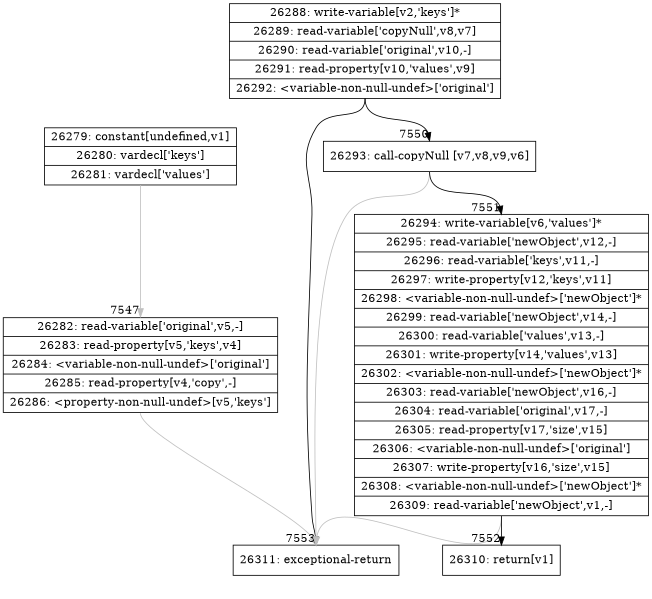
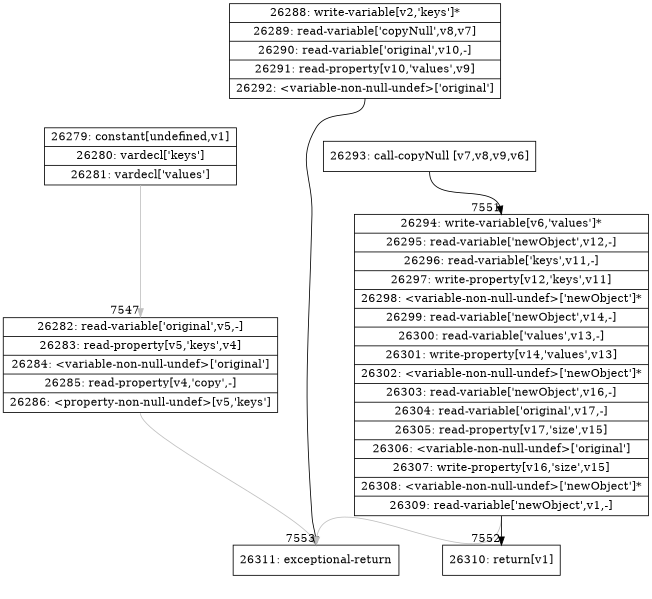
edge "26288: write-variable[v2,'keys']*" -> "26293: call-copyNull [v7,v8,v9,v6]": removed
edge "26293: call-copyNull [v7,v8,v9,v6]" -> "26311: exceptional-return": removed
